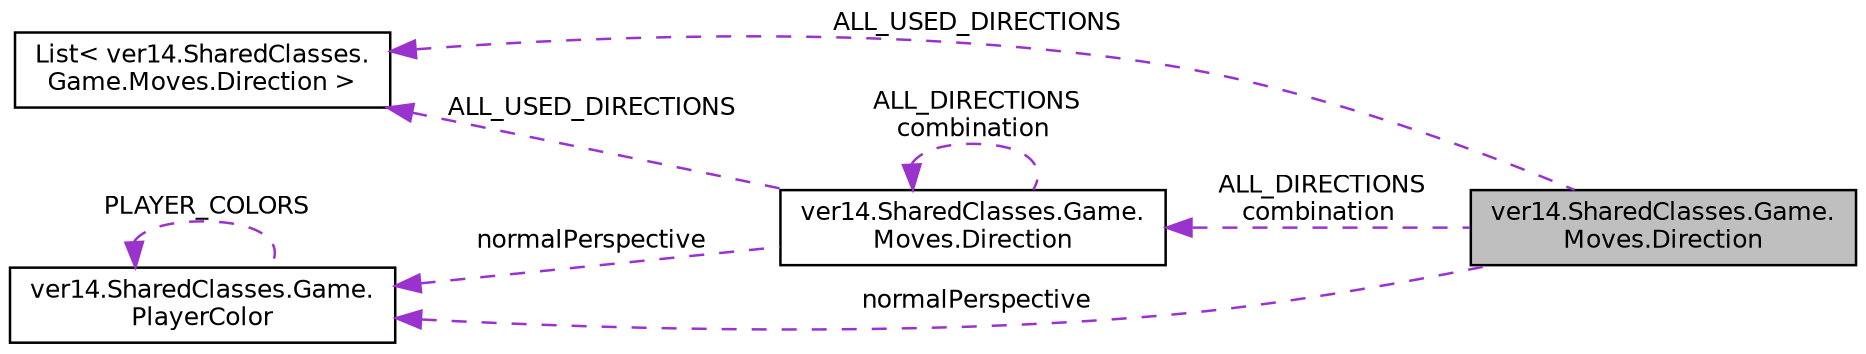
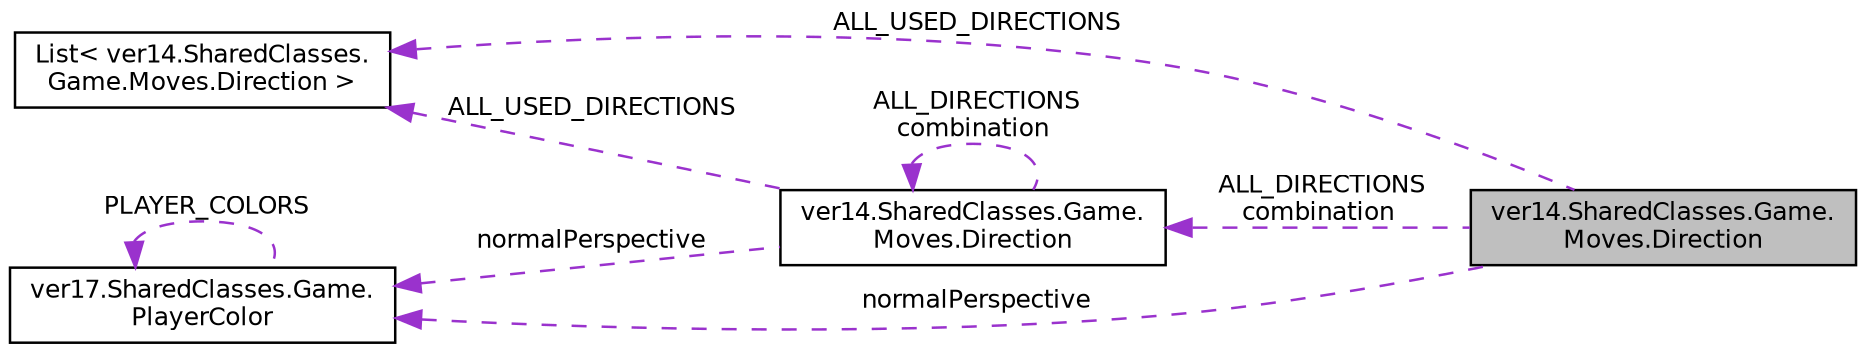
node "ver14.SharedClasses.Game. PlayerColor": label "ver14.SharedClasses.Game. PlayerColor" -> "ver17.SharedClasses.Game. PlayerColor"
